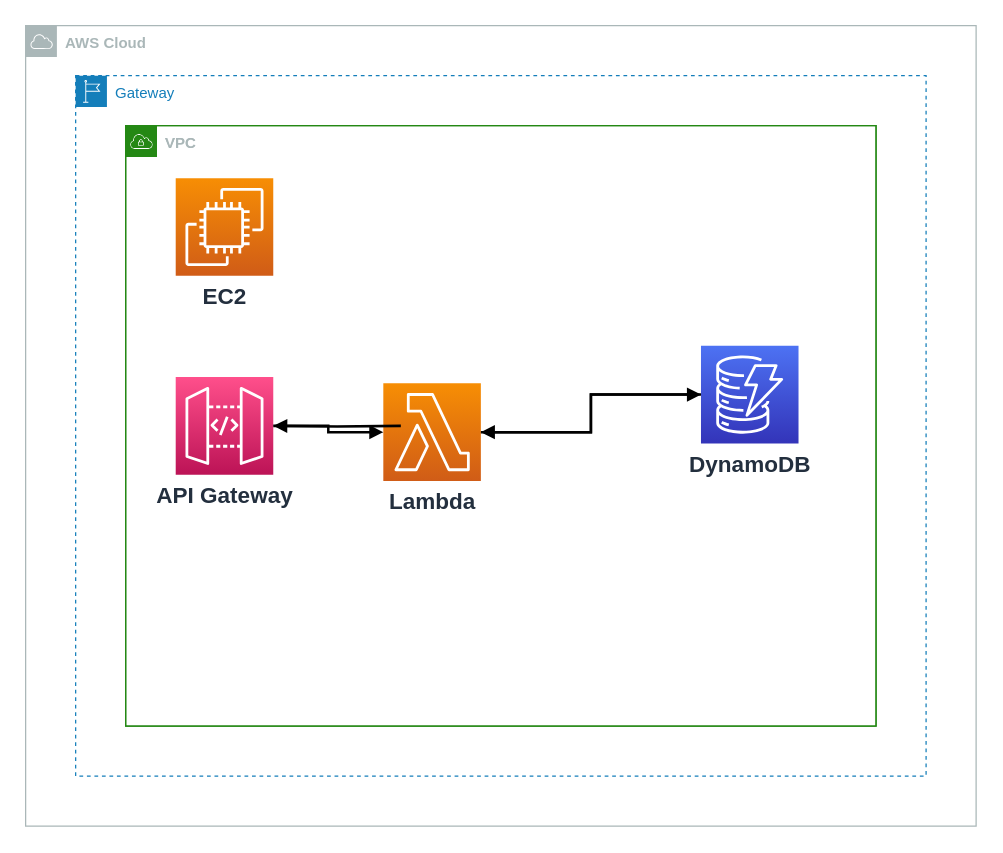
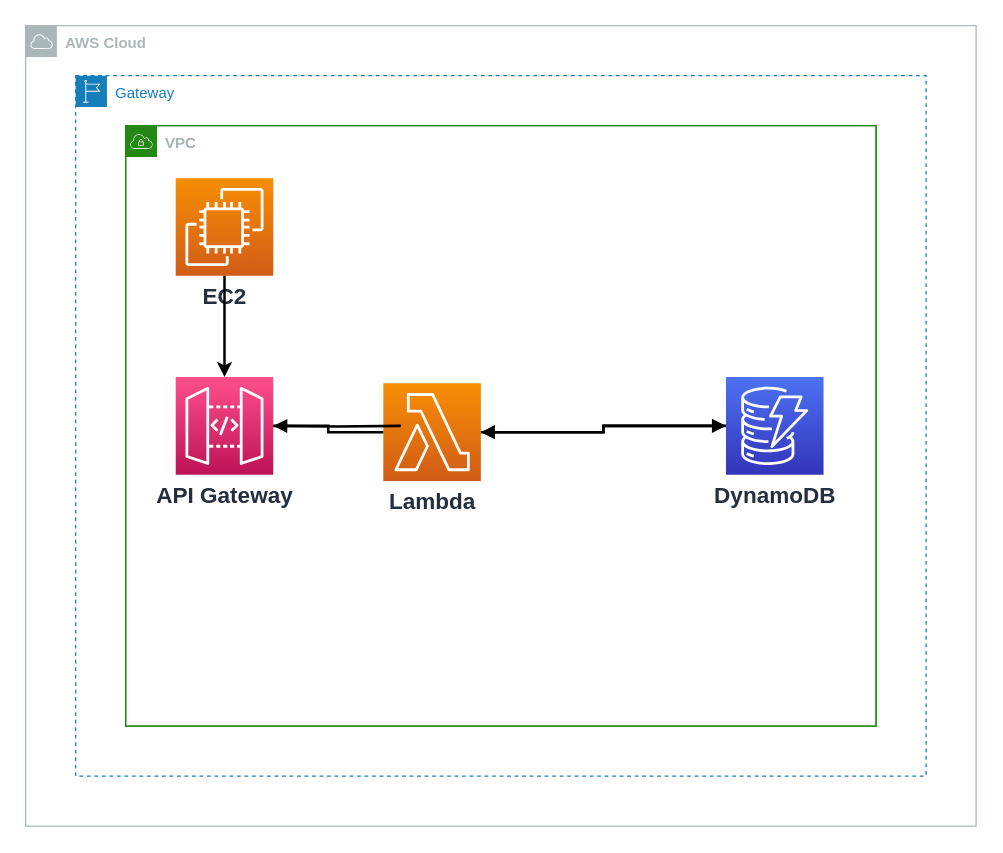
edge "EC2" -> "API Gateway": added
node "DynamoDB": moved (749, 394) -> (774, 426)
edge "API Gateway" -> "Lambda": arrowhead block -> none
